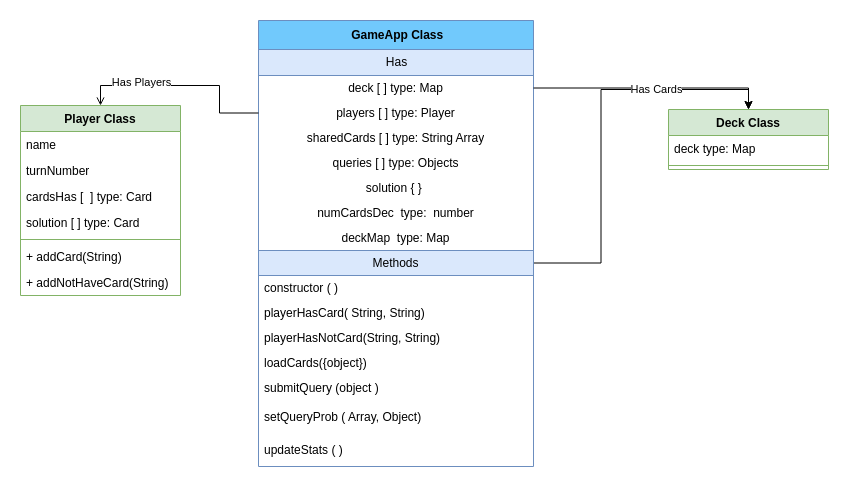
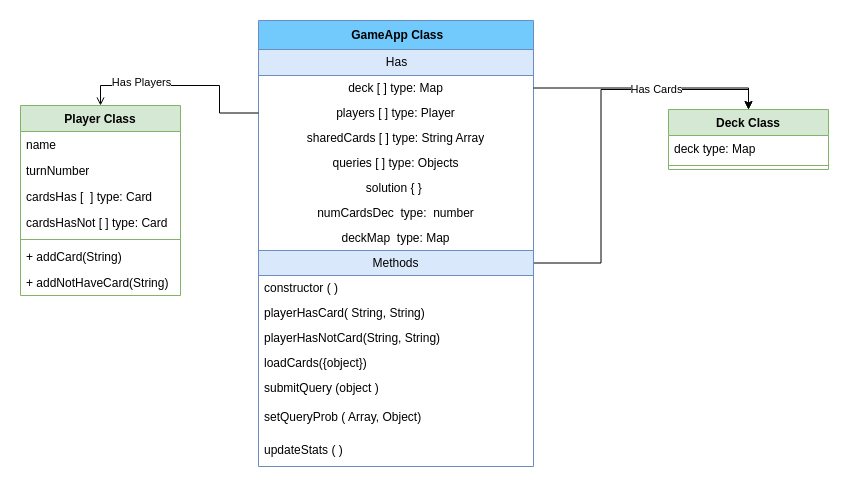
node "solution [ ] type: Card": label "solution [ ] type: Card" -> "cardsHasNot [ ] type: Card"
